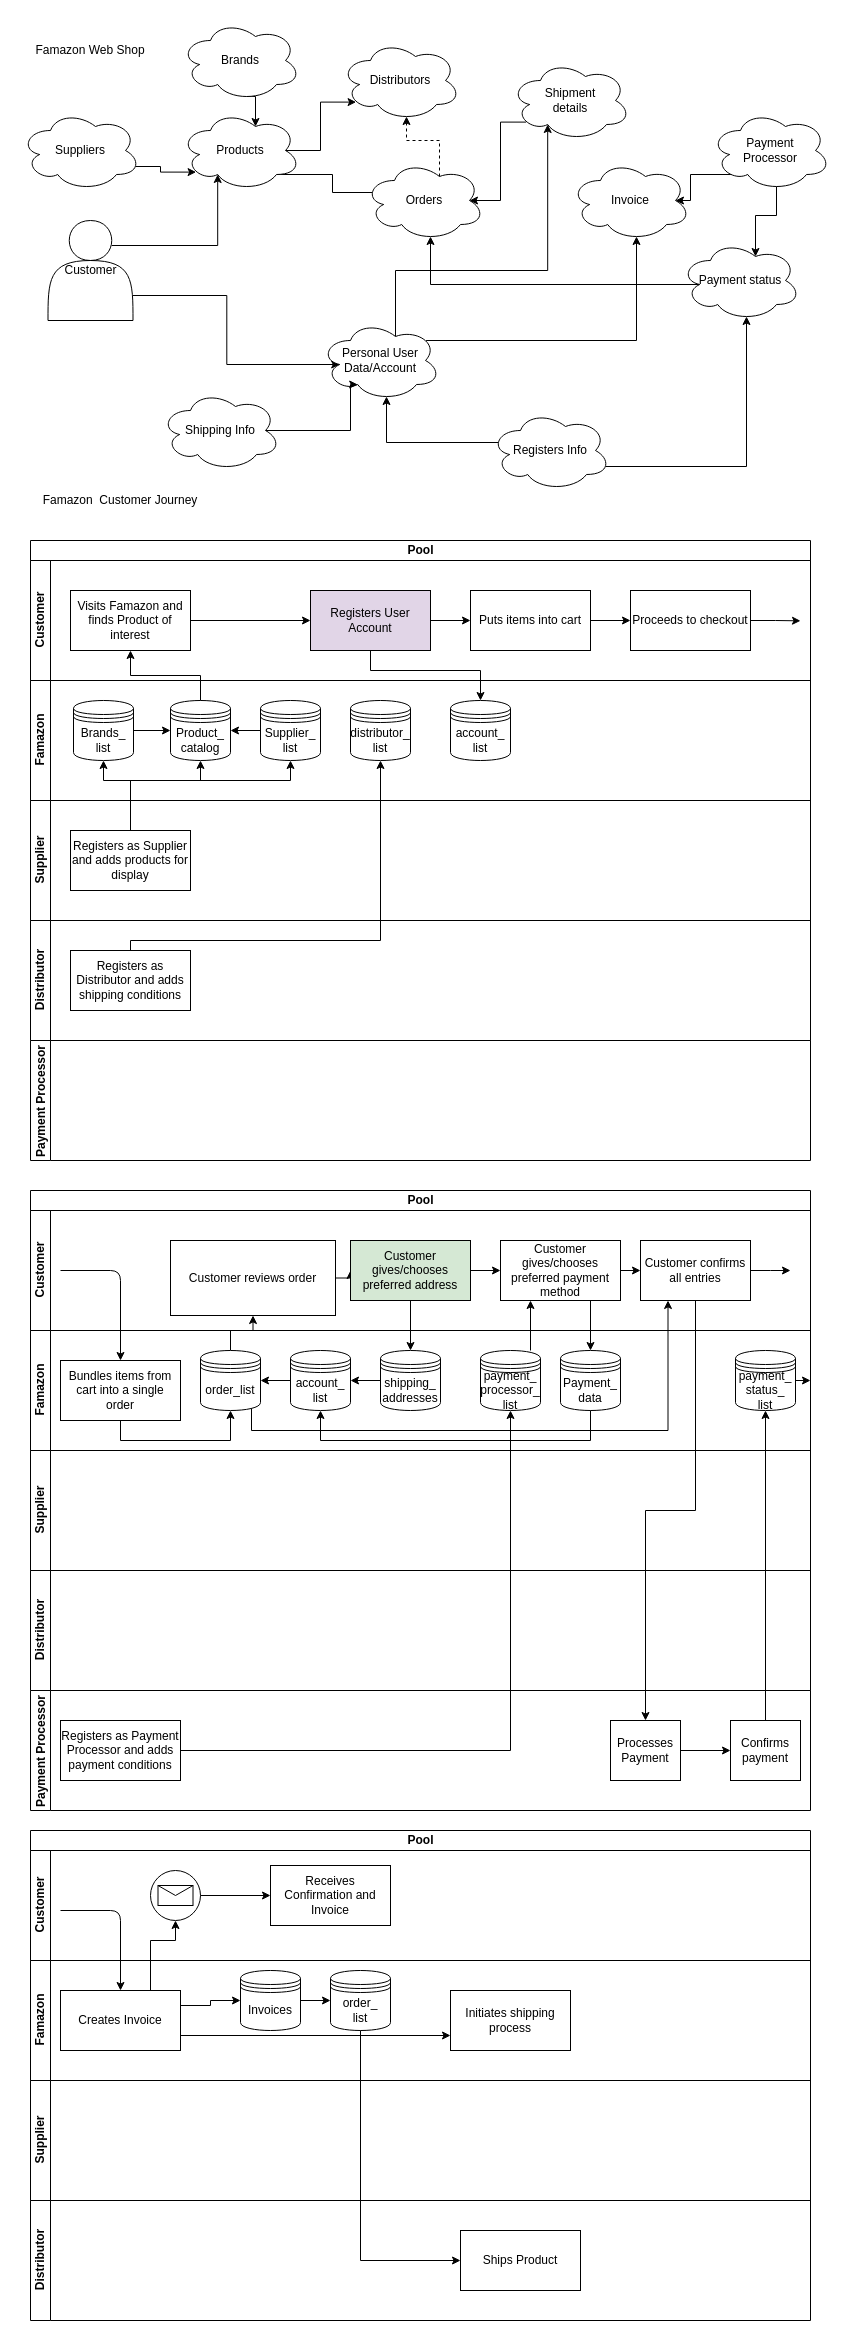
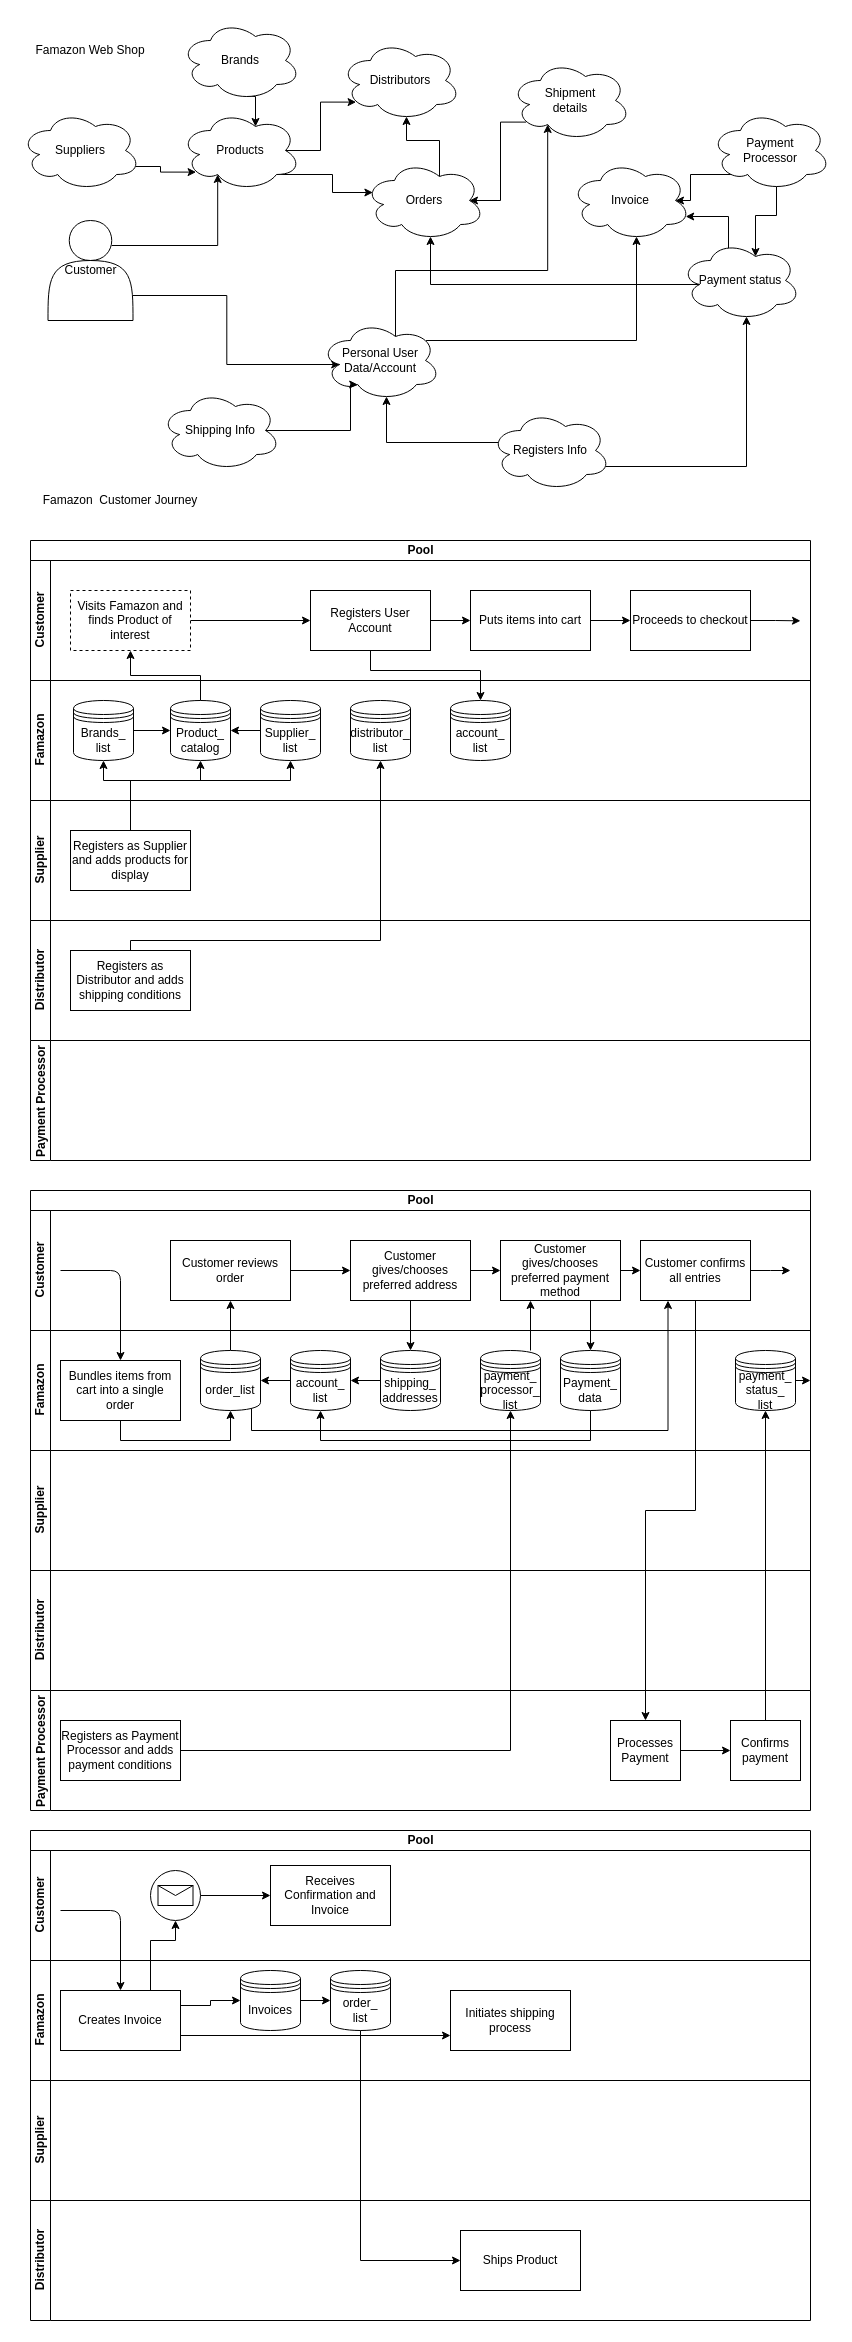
edge "Orders" -> "Distributors": style dashed -> solid
edge "Products" -- "Orders": arrowhead none -> classic
edge "Payment status" -> "Invoice": added
node "Visits Famazon and finds Product of interest": style solid -> dashed
node "Registers User Account": fillcolor #e1d5e7 -> #ffffff
node "Customer gives/chooses preferred address": fillcolor #d5e8d4 -> #ffffff
node "Customer reviews order": size 165x75 -> 120x60
